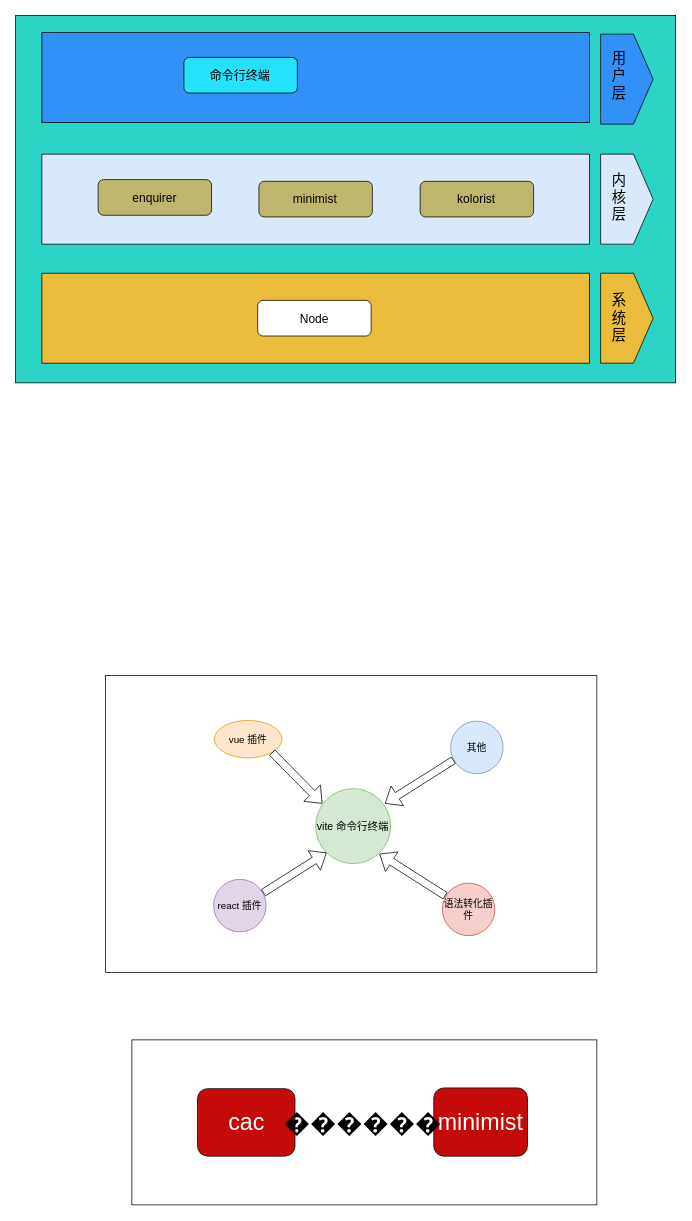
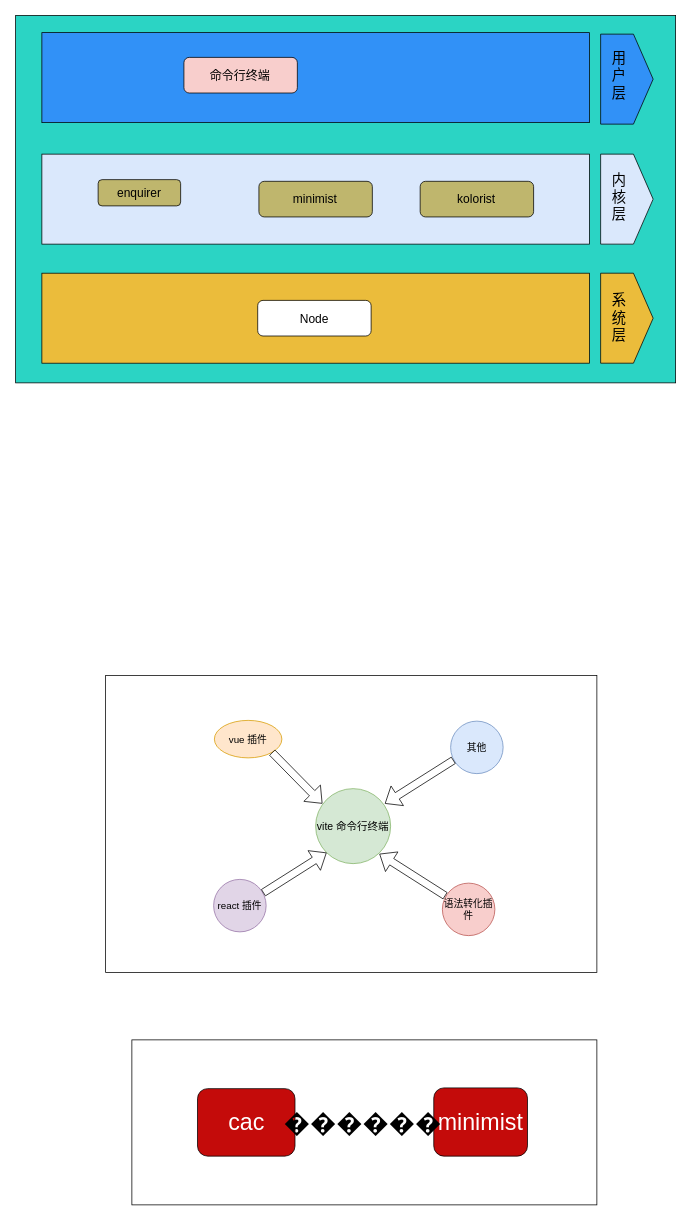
node "命令行终端": fillcolor #26e1fd -> #f8cecc
node "enquirer": size 113x36 -> 83x26
